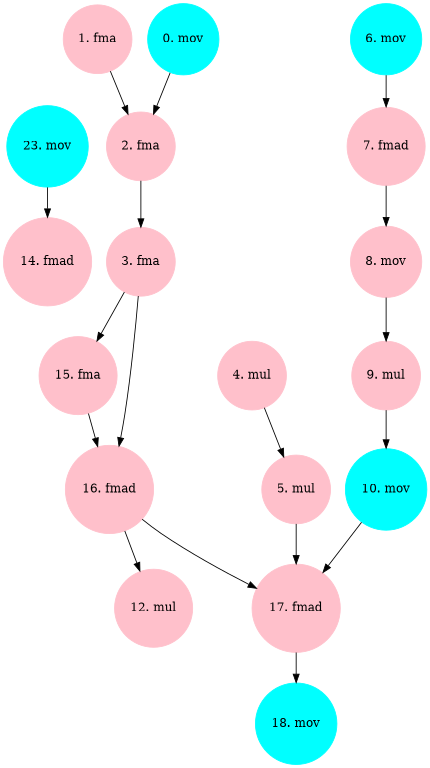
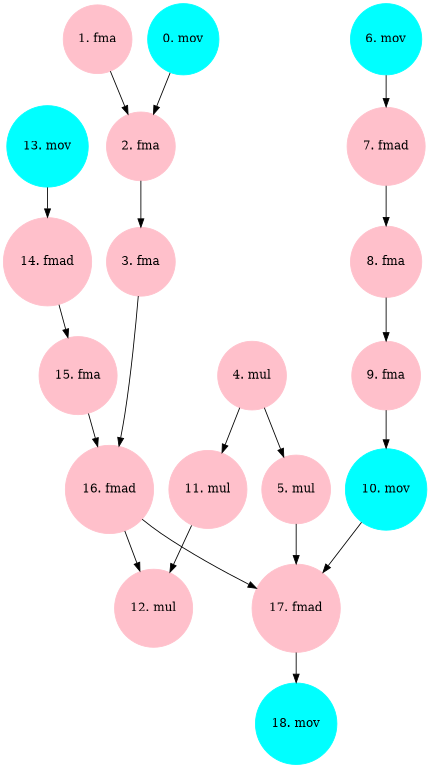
node "23. mov": label "23. mov" -> "13. mov"
node "8. mov": label "8. mov" -> "8. fma"
edge "3. fma" -> "15. fma": now "14. fmad" -> "15. fma"
node "9. mul": label "9. mul" -> "9. fma"
node "11. mul": added
